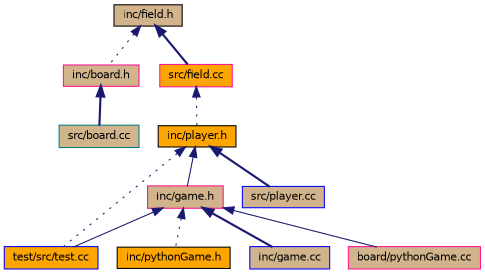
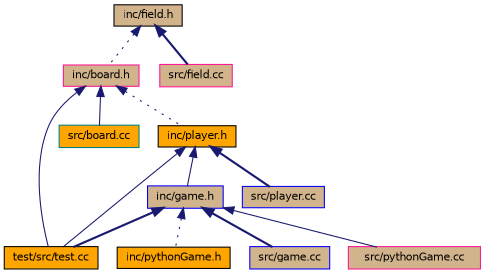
node "src/field.cc": fillcolor orange -> tan
edge "src/board.cc" -> "inc/board.h": style bold -> solid
edge "inc/player.h" -> "src/field.cc": now "inc/player.h" -> "inc/board.h"
node "src/board.cc": fillcolor tan -> orange
edge "test/src/test.cc" -> "inc/board.h": added
node "inc/game.h": color deeppink -> blue
edge "test/src/test.cc" -> "inc/player.h": style dotted -> solid
edge "test/src/test.cc" -> "inc/game.h": style solid -> bold
node "test/src/test.cc": color blue -> black
node "inc/game.cc": label "inc/game.cc" -> "src/game.cc"
node "board/pythonGame.cc": label "board/pythonGame.cc" -> "src/pythonGame.cc"
